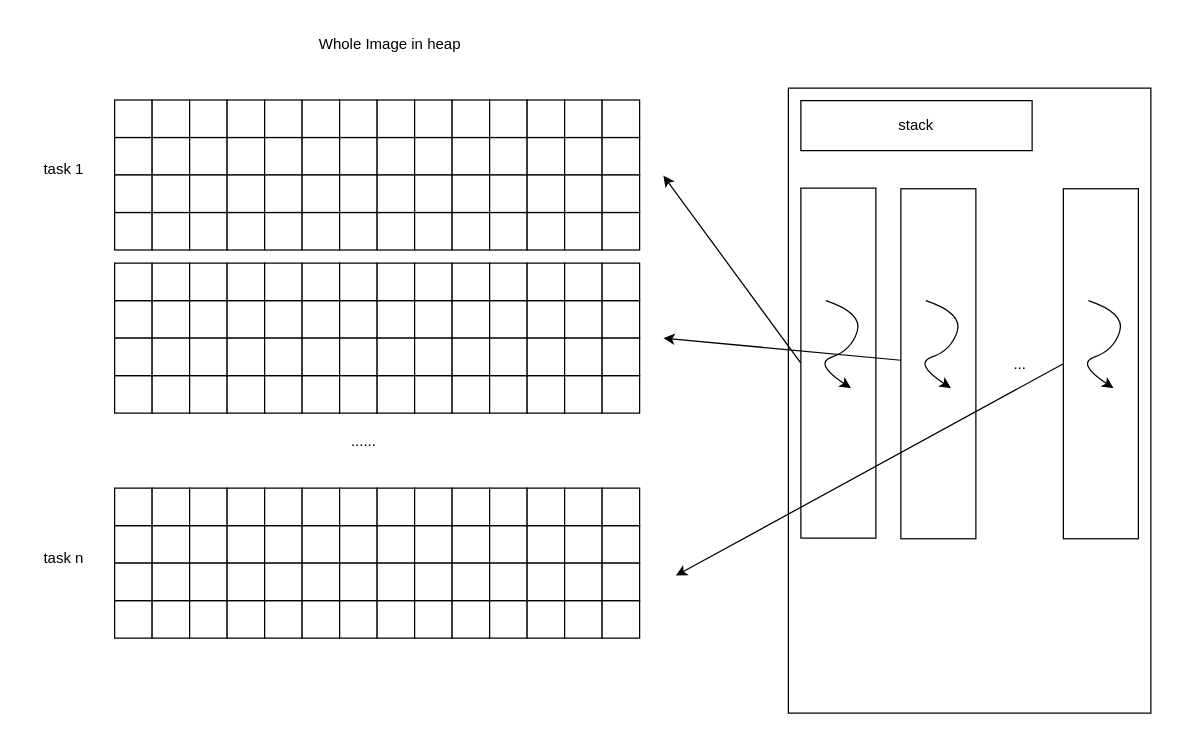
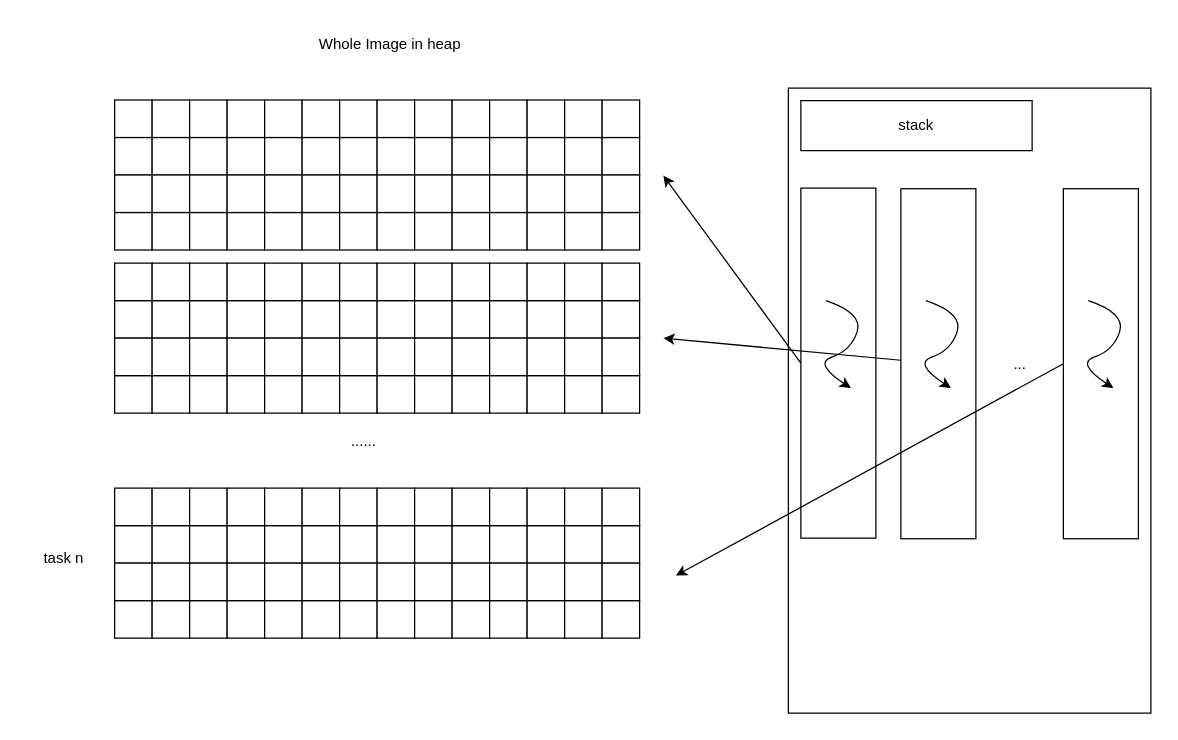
node "task 1": removed
